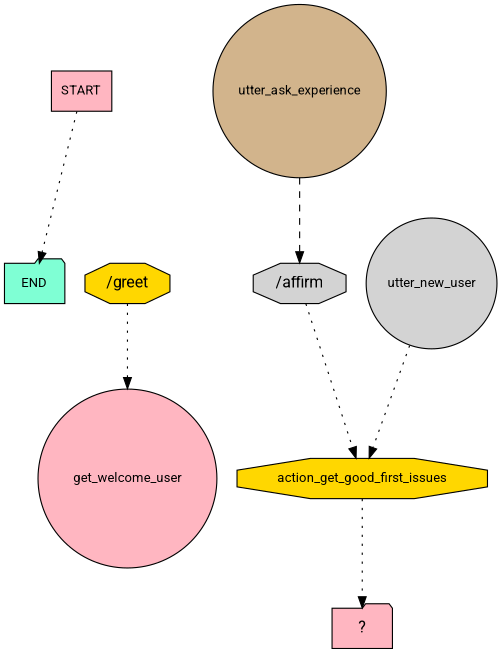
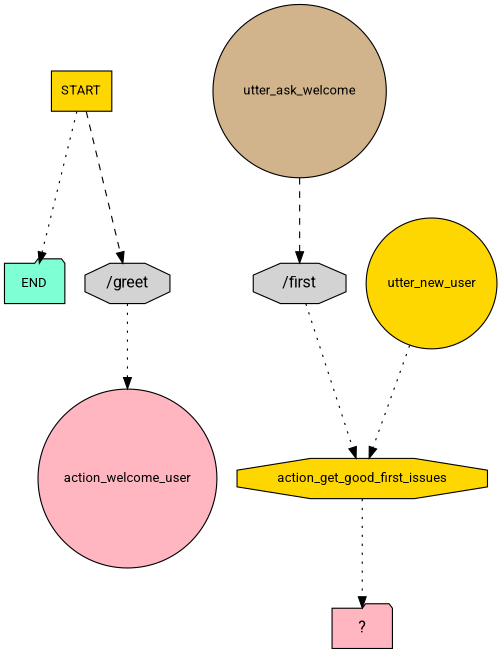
node "START": fillcolor lightpink -> gold
node "utter_ask_experience": label "utter_ask_experience" -> "utter_ask_welcome"
edge "START" -> "/greet": added
node "/greet": fillcolor gold -> lightgrey
node "/affirm": label "/affirm" -> "/first"
node "utter_new_user": fillcolor lightgrey -> gold
node "get_welcome_user": label "get_welcome_user" -> "action_welcome_user"
